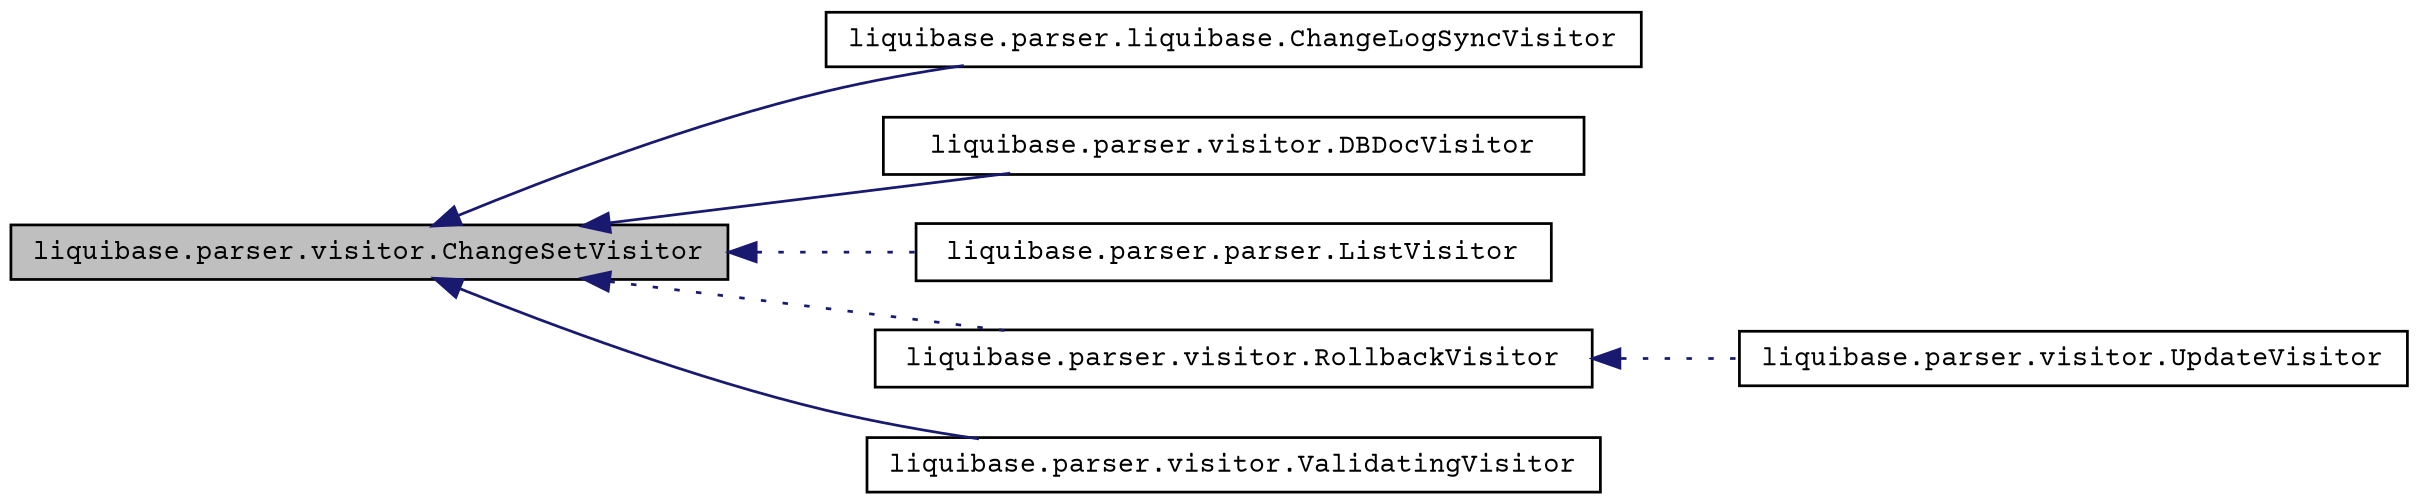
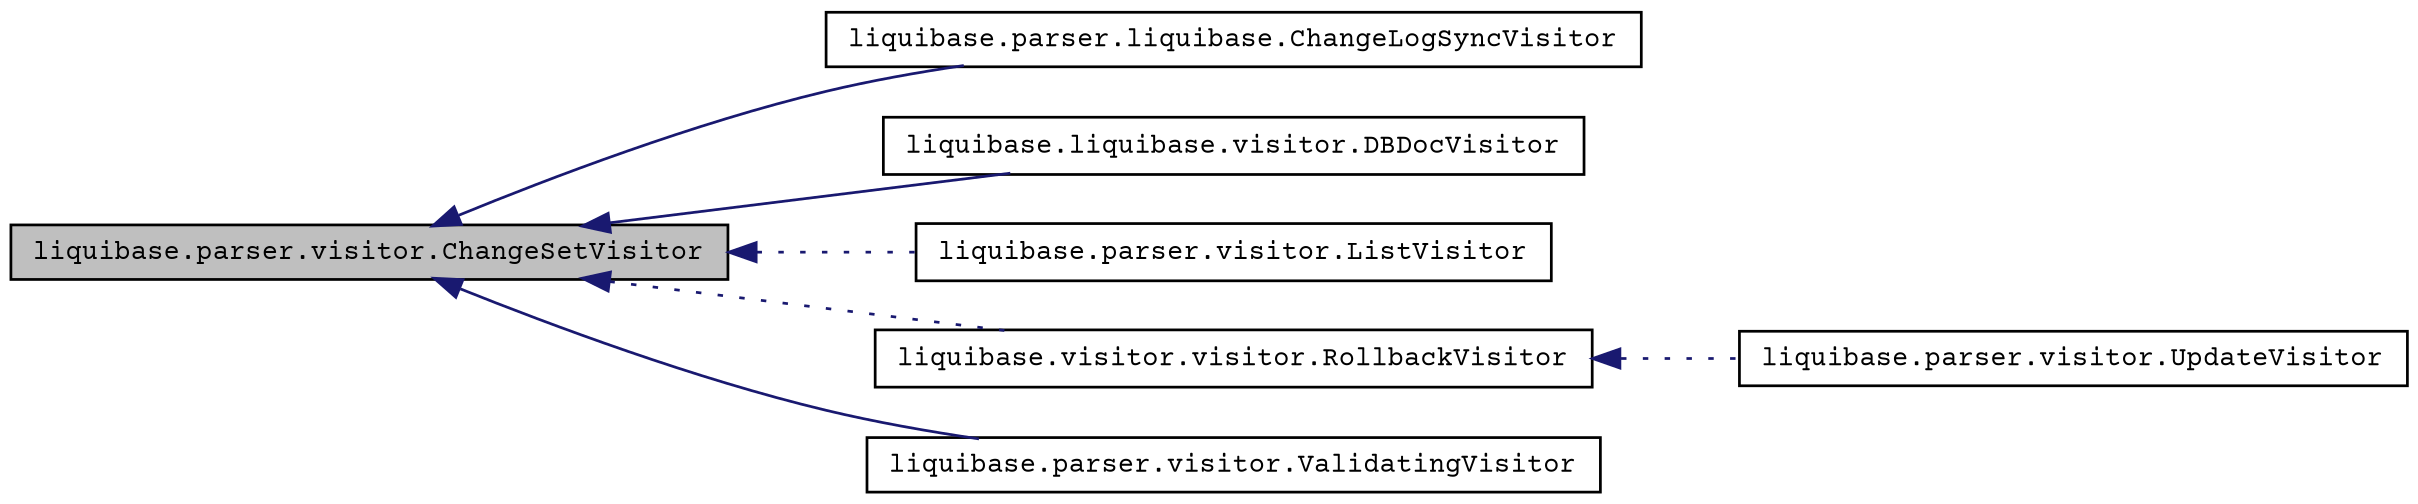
node "liquibase.parser.visitor.DBDocVisitor": label "liquibase.parser.visitor.DBDocVisitor" -> "liquibase.liquibase.visitor.DBDocVisitor"
node "liquibase.parser.parser.ListVisitor": label "liquibase.parser.parser.ListVisitor" -> "liquibase.parser.visitor.ListVisitor"
node "liquibase.parser.visitor.RollbackVisitor": label "liquibase.parser.visitor.RollbackVisitor" -> "liquibase.visitor.visitor.RollbackVisitor"
